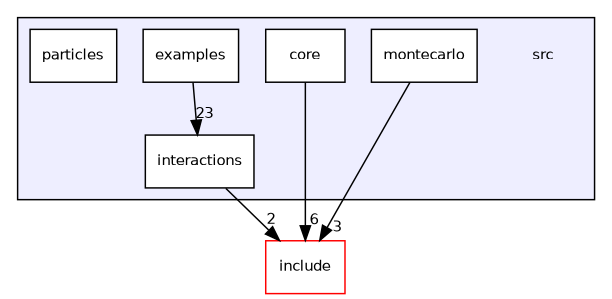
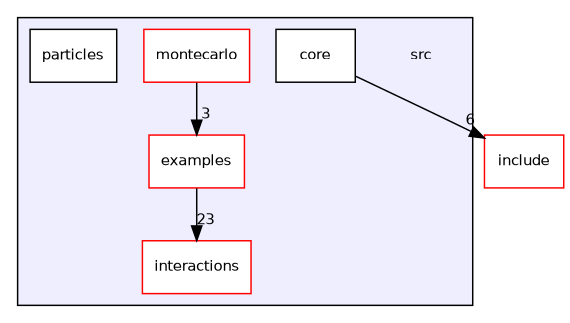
node "examples": color black -> red
node "montecarlo": color black -> red
edge "montecarlo" -> "include": now "montecarlo" -> "examples"
node "interactions": color black -> red
edge "interactions" -> "include": removed
